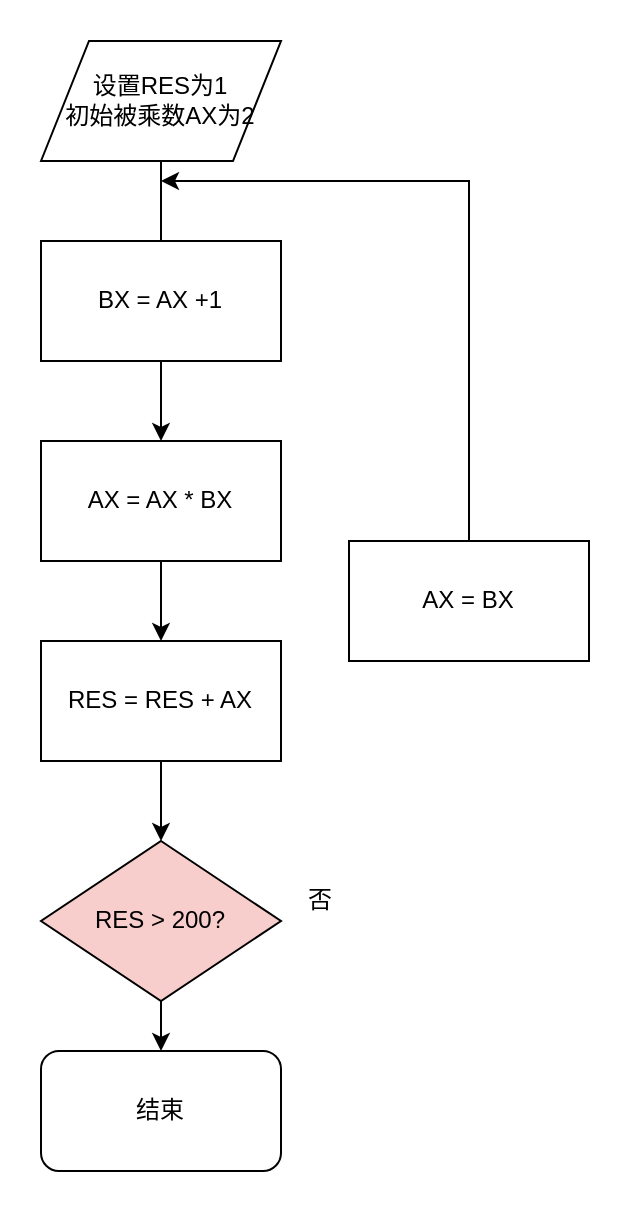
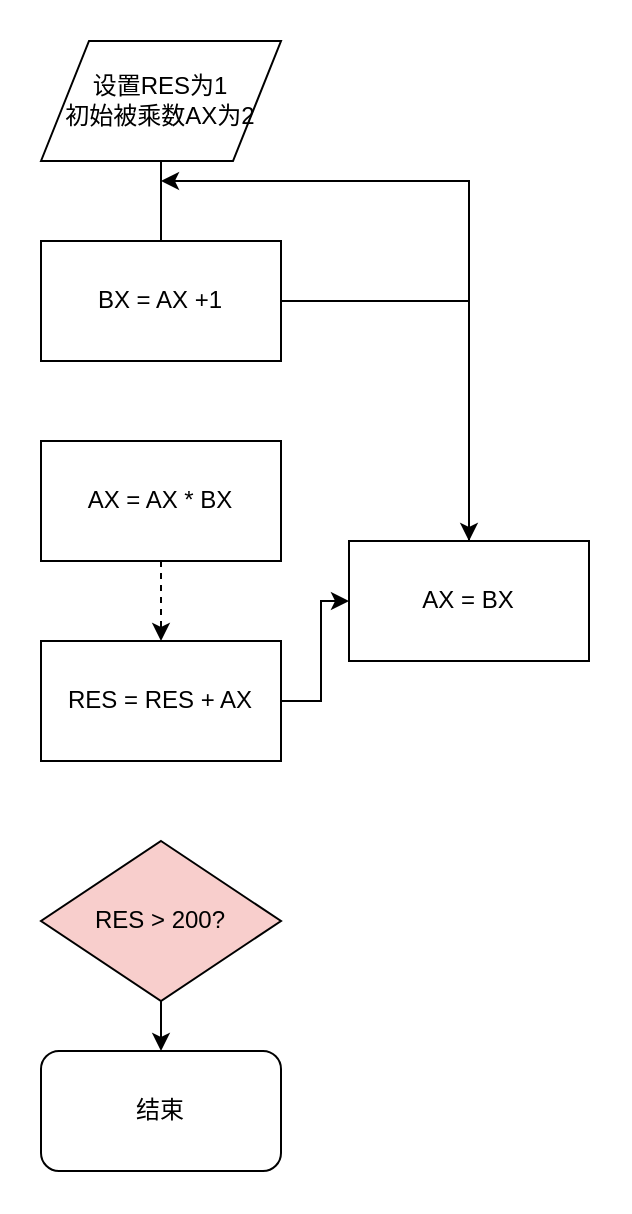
edge "BX = AX +1" -> "AX = AX * BX": now "BX = AX +1" -> "AX = BX"
edge "AX = AX * BX" -> "RES = RES + AX": style solid -> dashed
edge "RES = RES + AX" -> "RES > 200?": now "RES = RES + AX" -> "AX = BX"
node "否": removed
